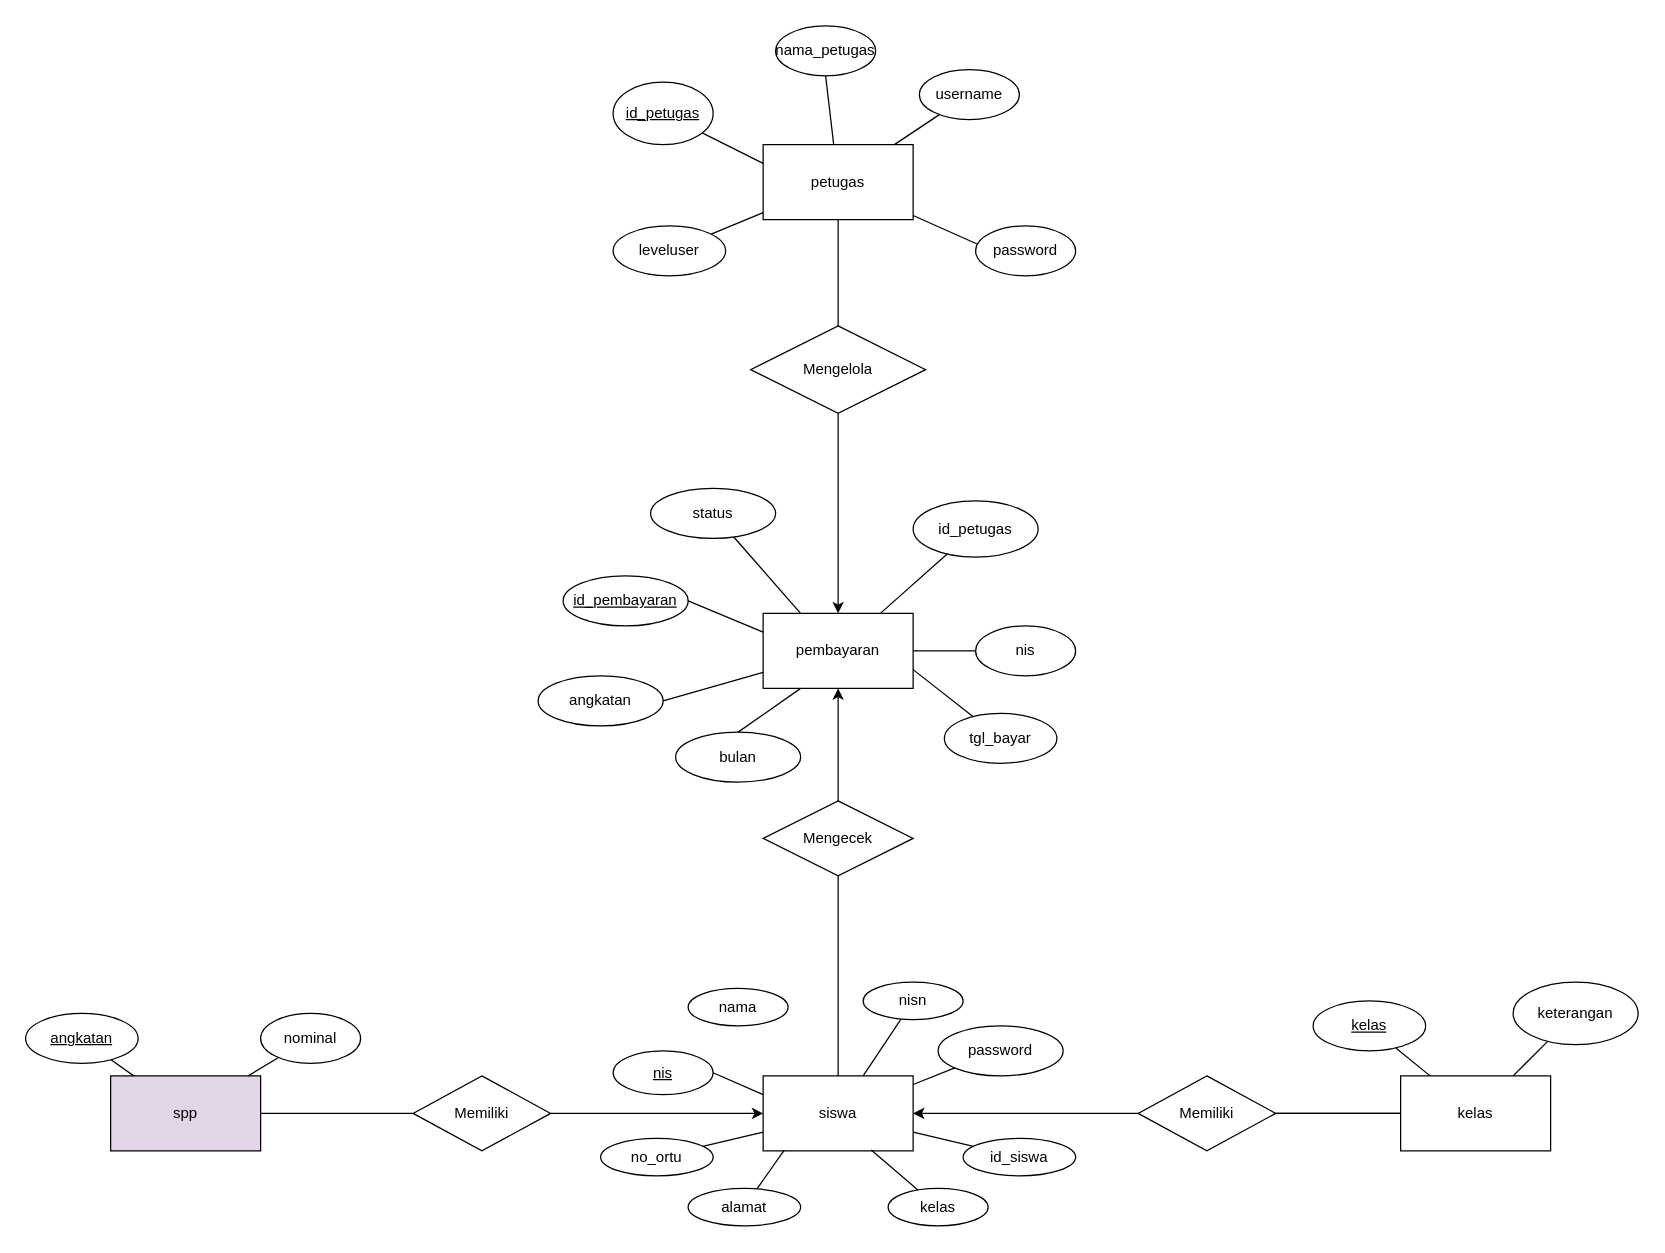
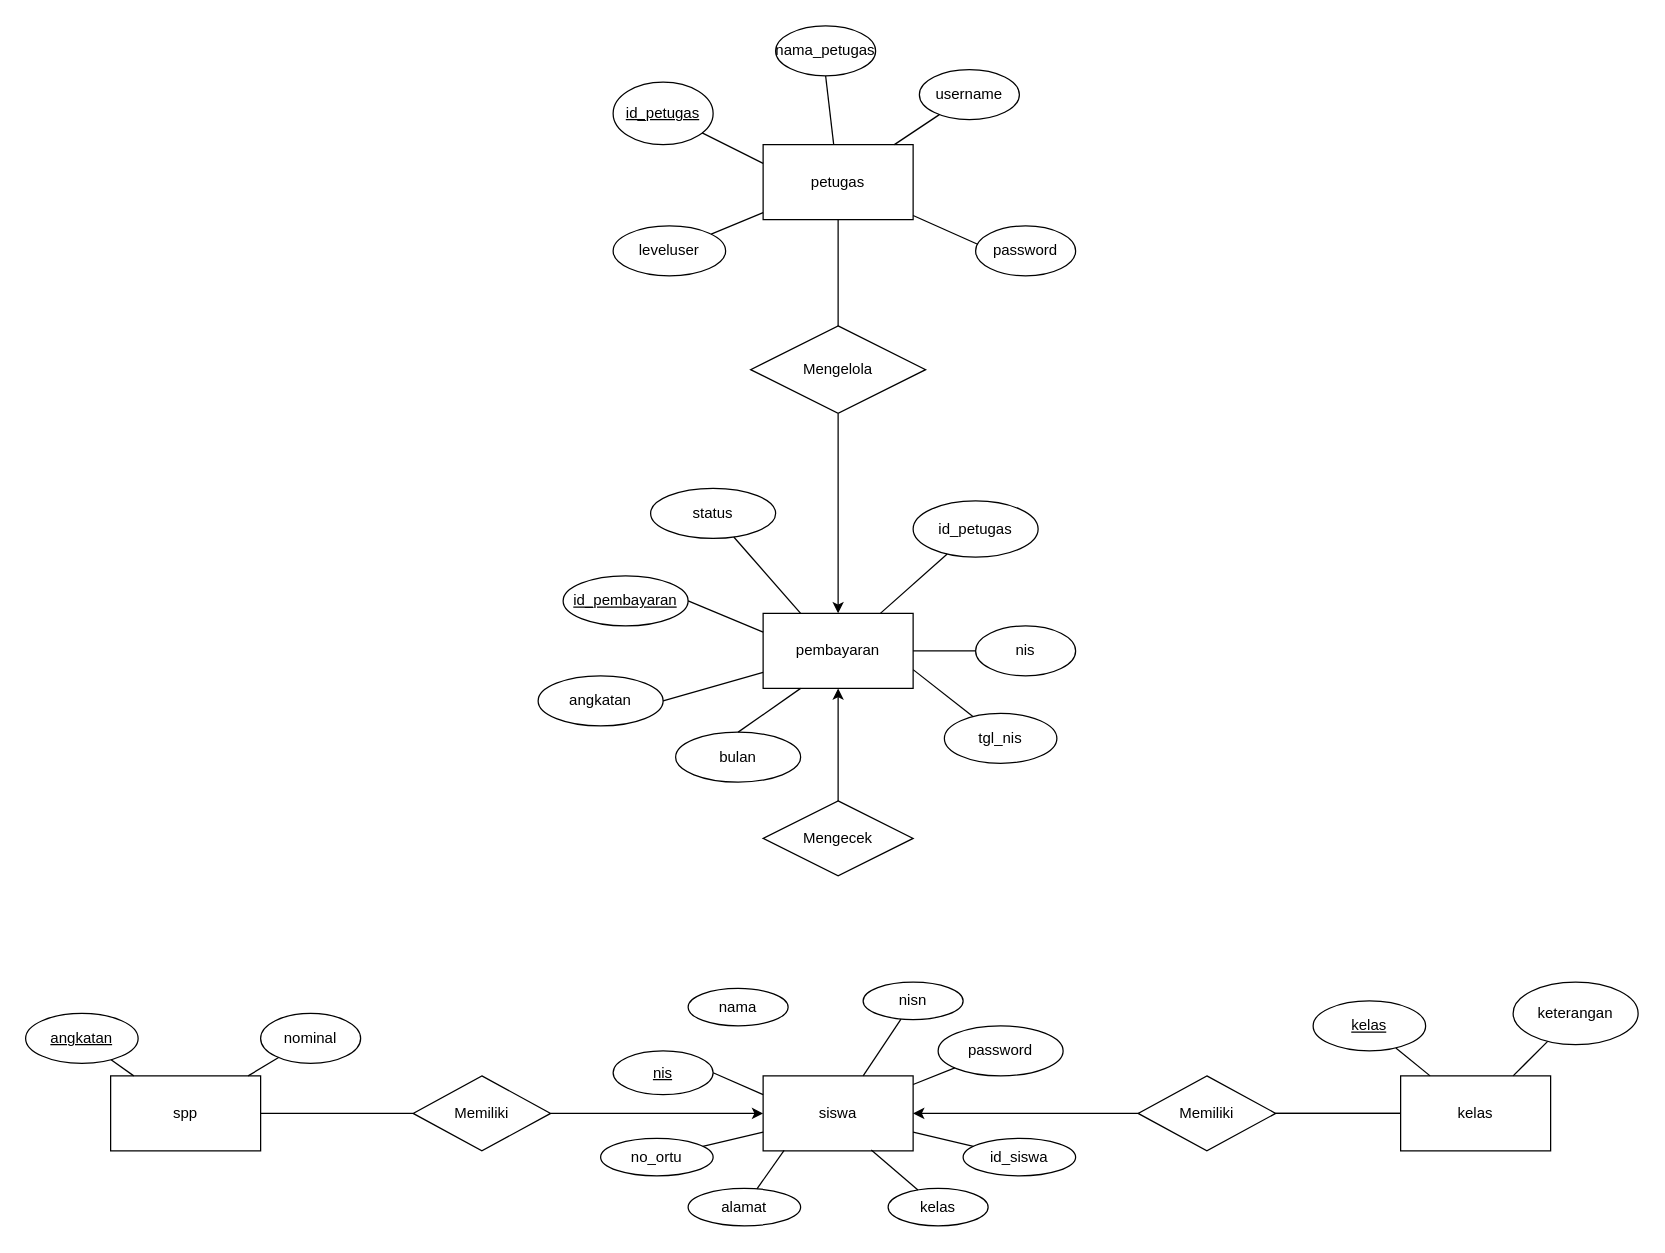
node "tgl_bayar": label "tgl_bayar" -> "tgl_nis"
edge "Mengecek" -- "siswa": removed
node "spp": fillcolor #e1d5e7 -> #ffffff
